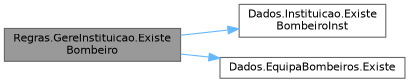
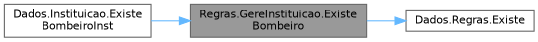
edge "Regras.GereInstituicao.Existe Bombeiro" -> "Dados.Instituicao.Existe BombeiroInst": reversed
node "Dados.EquipaBombeiros.Existe": label "Dados.EquipaBombeiros.Existe" -> "Dados.Regras.Existe"
